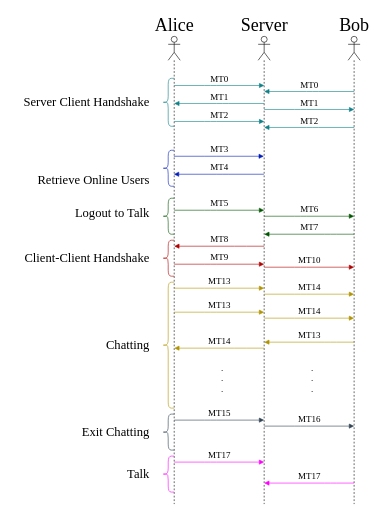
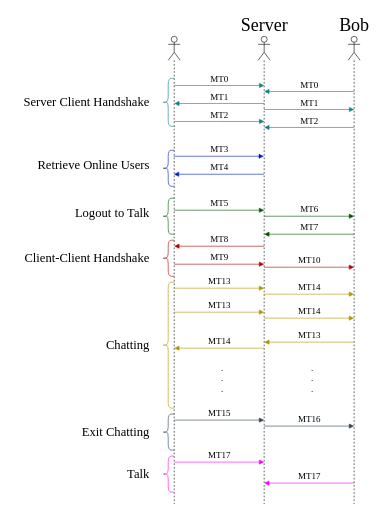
node "Alice": removed
node "Retrieve Online Users": moved (90, 180) -> (90, 165)
